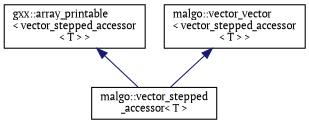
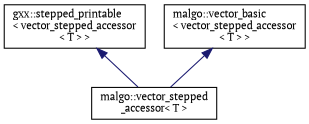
node "gxx::array_printable < vector_stepped_accessor < T > >": label "gxx::array_printable < vector_stepped_accessor < T > >" -> "gxx::stepped_printable < vector_stepped_accessor < T > >"
node "malgo::vector_vector < vector_stepped_accessor < T > >": label "malgo::vector_vector < vector_stepped_accessor < T > >" -> "malgo::vector_basic < vector_stepped_accessor < T > >"
